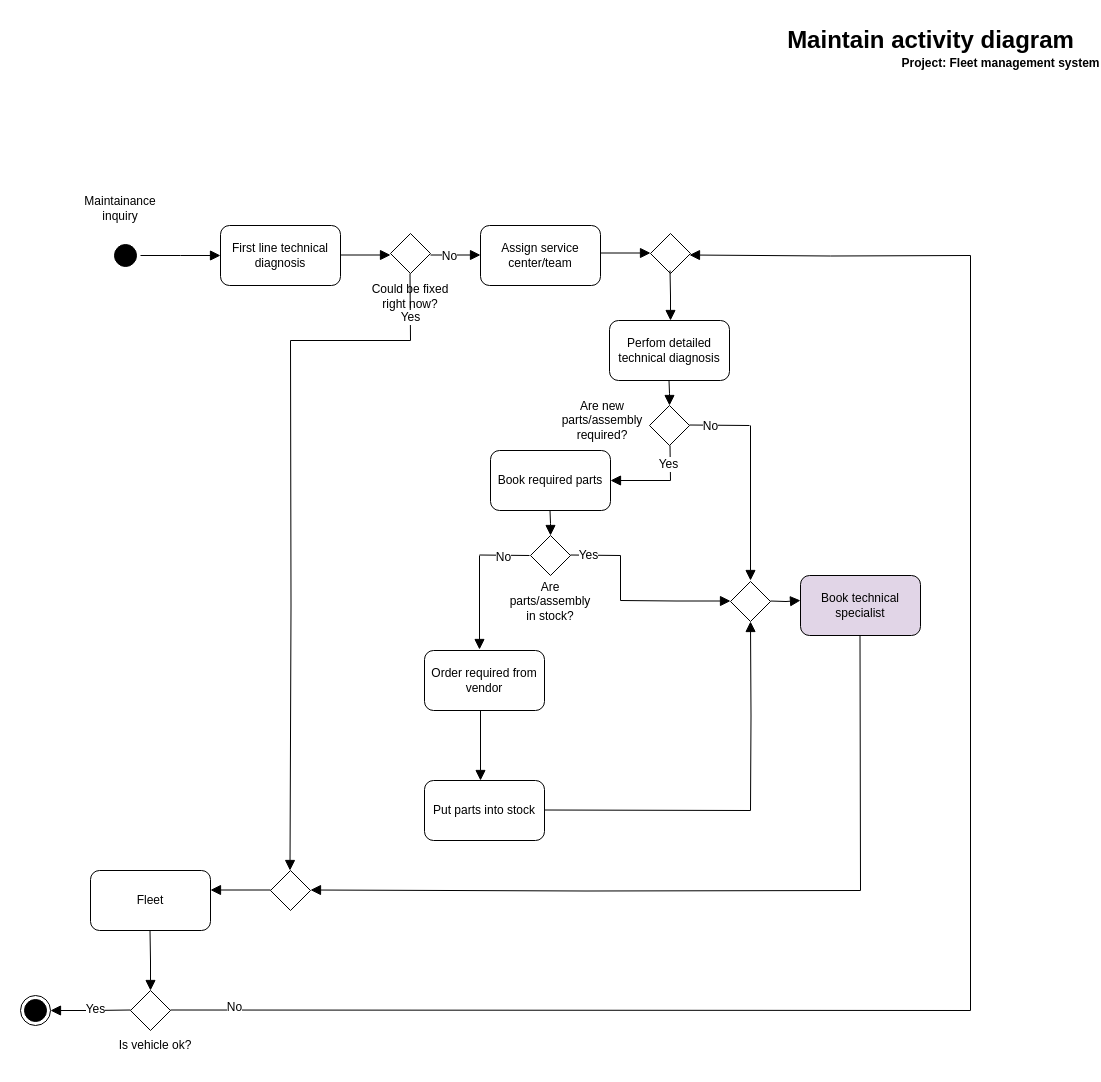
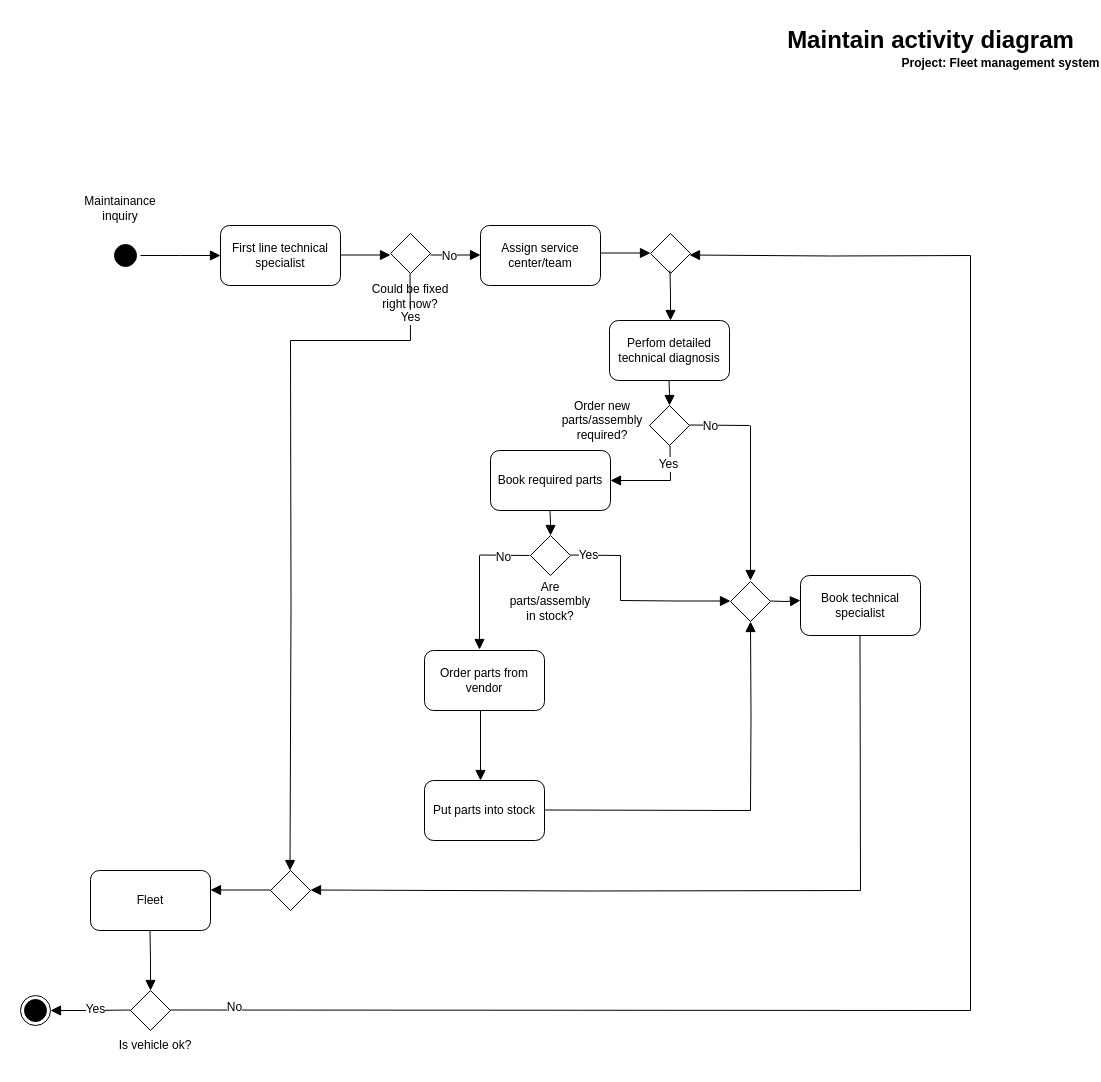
node "First line technical diagnosis": label "First line technical diagnosis" -> "First line technical specialist"
node "Are new parts/assembly required?": label "Are new parts/assembly required?" -> "Order new parts/assembly required?"
node "Book technical specialist": fillcolor #e1d5e7 -> #ffffff
node "Order required from vendor": label "Order required from vendor" -> "Order parts from vendor"
